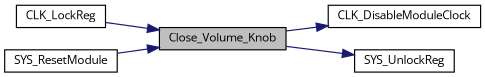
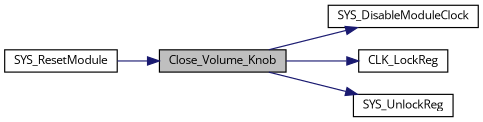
node "CLK_DisableModuleClock": label "CLK_DisableModuleClock" -> "SYS_DisableModuleClock"
edge "CLK_LockReg" -> "Close_Volume_Knob": reversed
